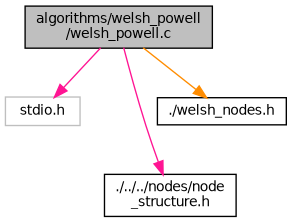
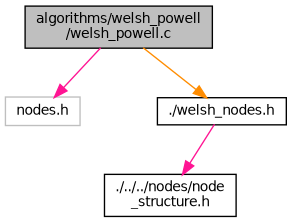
edge "algorithms/welsh_powell /welsh_powell.c" -> "./../../nodes/node _structure.h": now "./welsh_nodes.h" -> "./../../nodes/node _structure.h"
node "stdio.h": label "stdio.h" -> "nodes.h"
